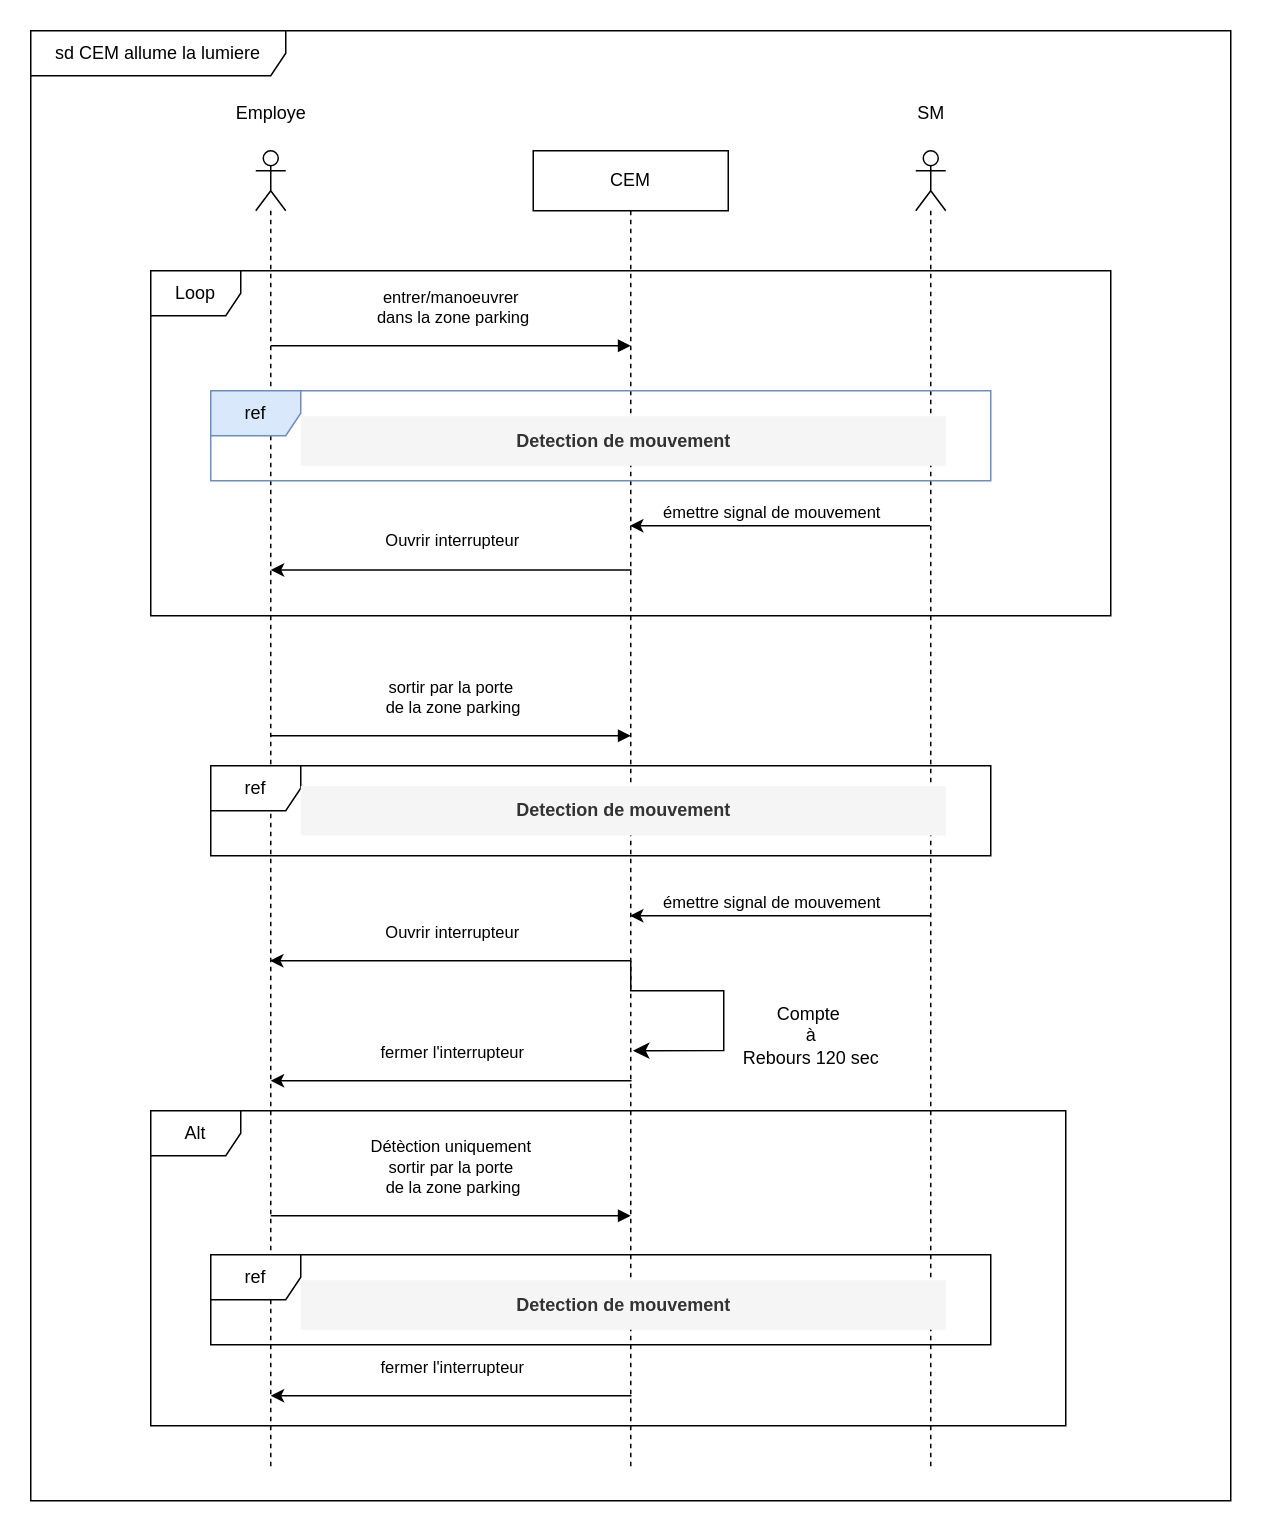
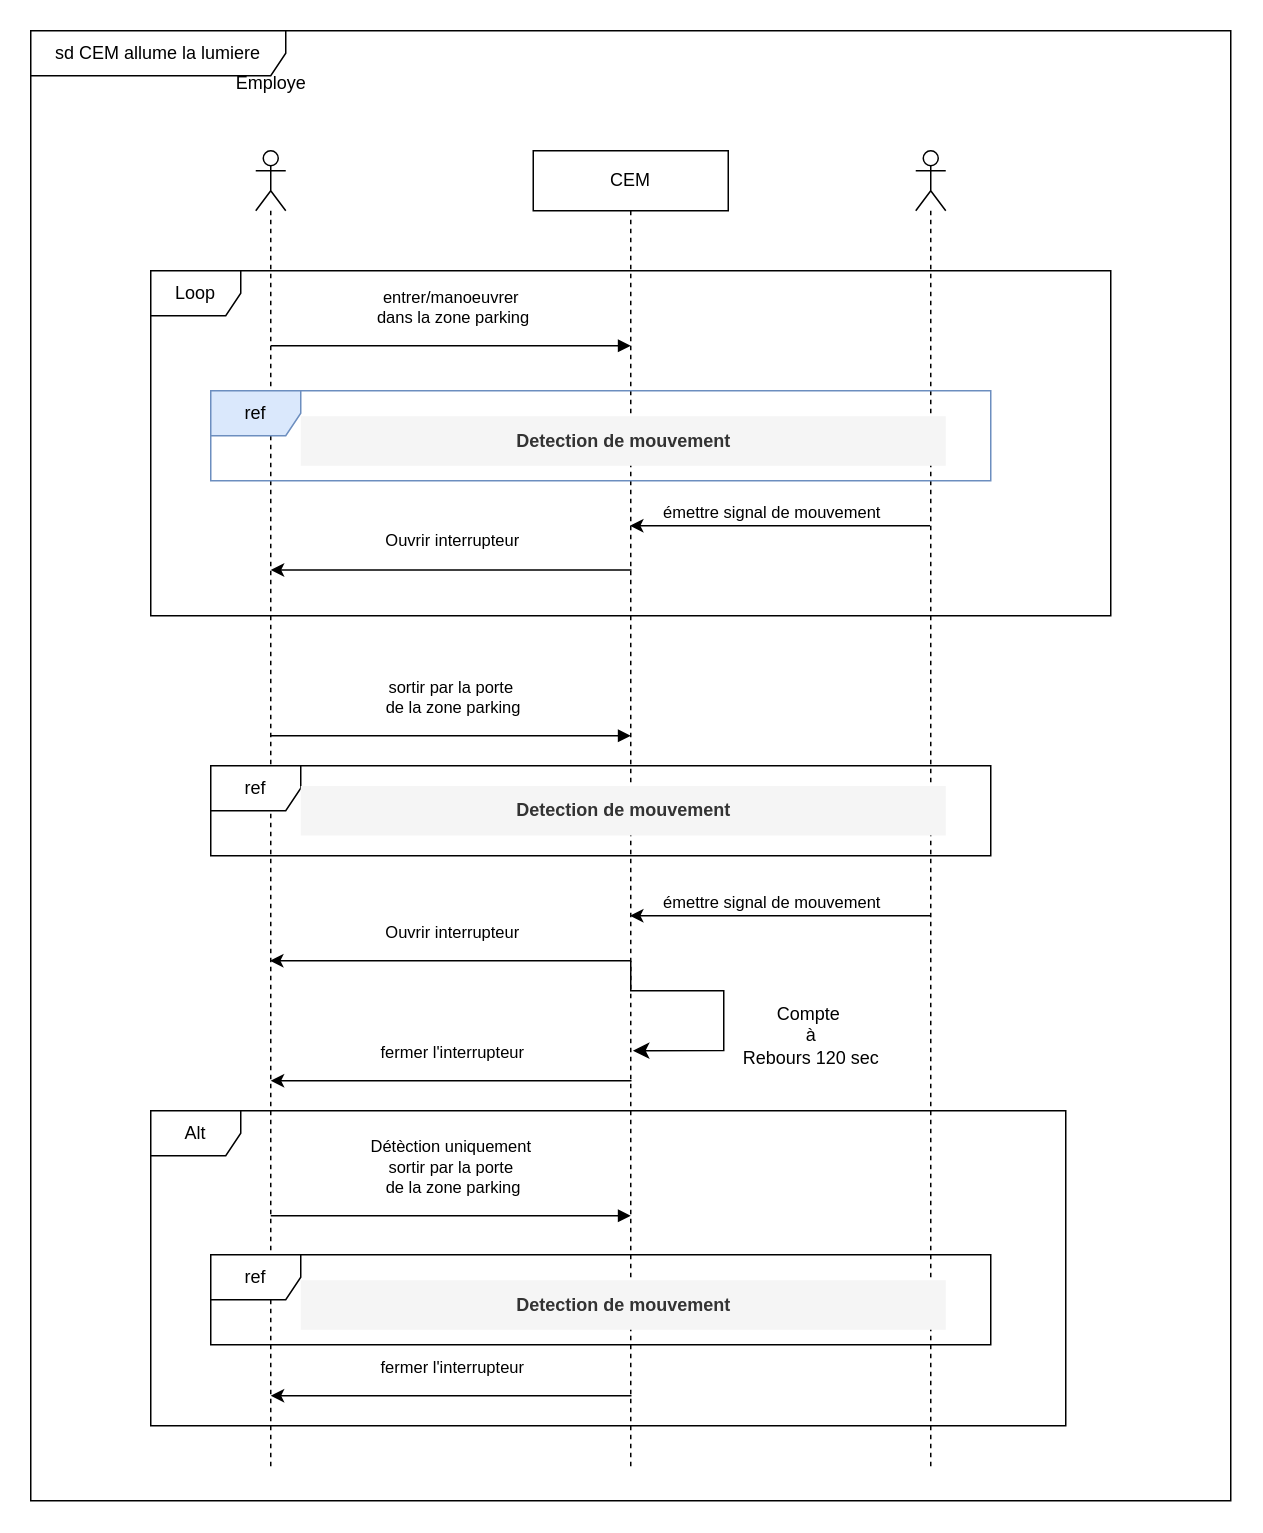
node "Employe": moved (271, 113) -> (271, 83)
node "SM": removed
